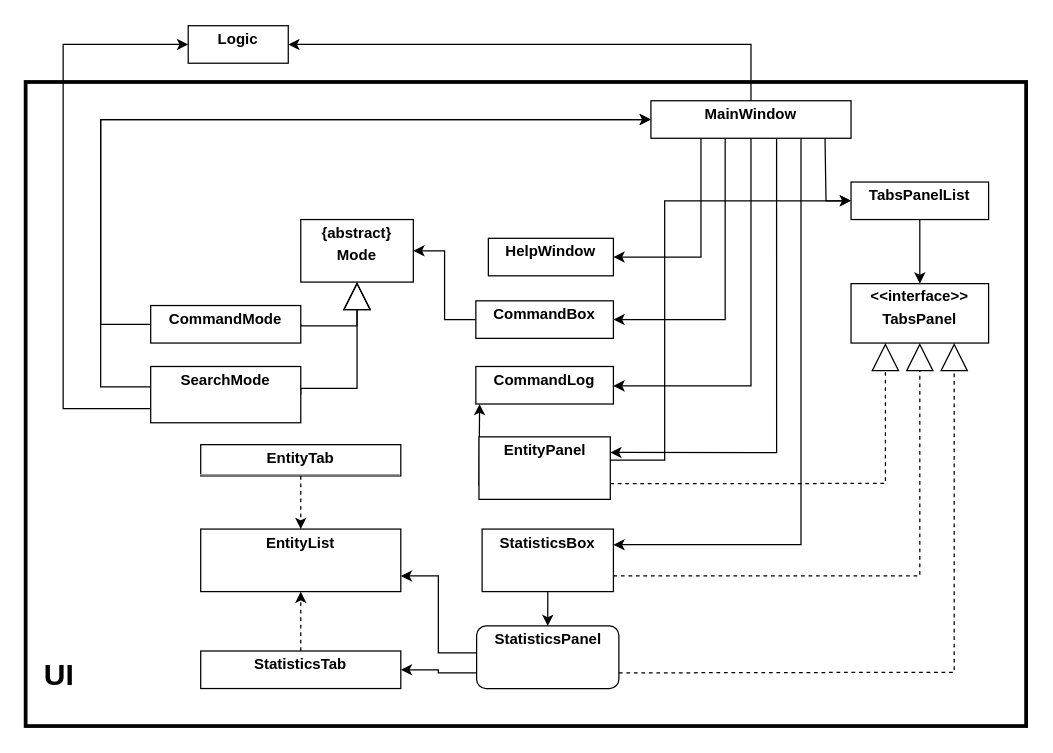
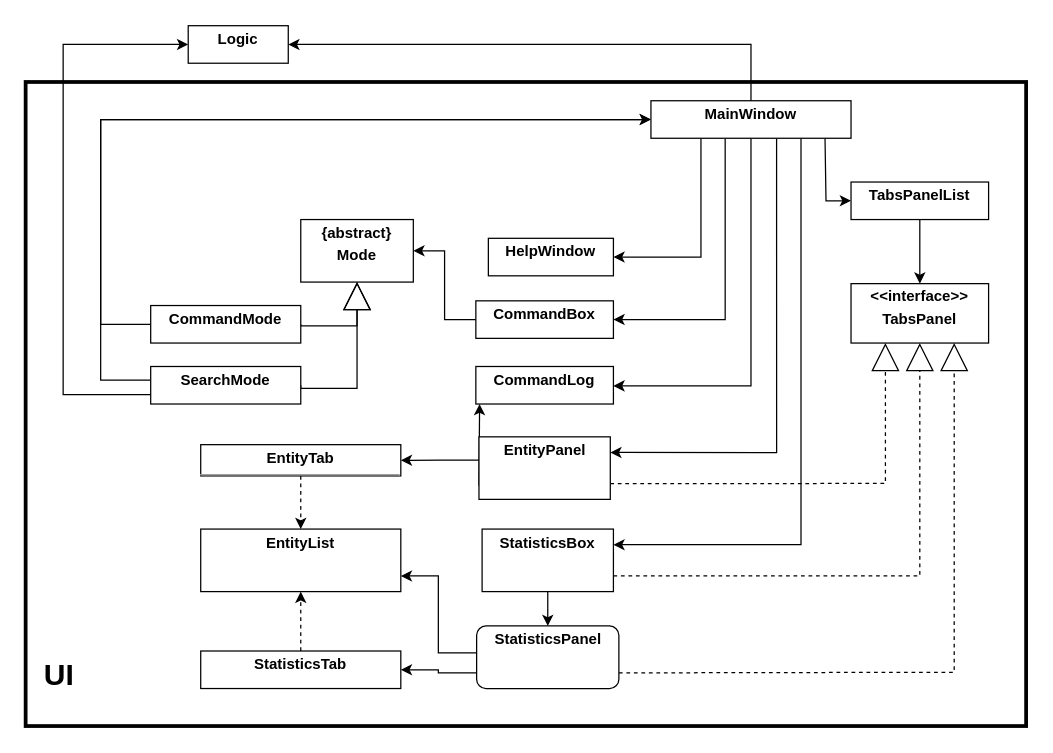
edge "EntityPanel" -> "TabsPanelList": now "EntityPanel" -> "EntityTab"
node "SearchMode": size 150x56 -> 150x38
